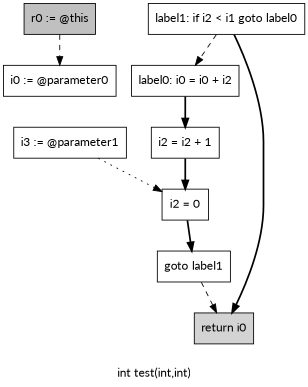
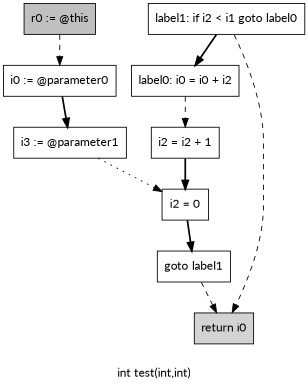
edge "label1: if i2 < i1 goto label0" -> "label0: i0 = i0 + i2": style dashed -> bold
edge "i0 := @parameter0" -> "i3 := @parameter1": added
edge "label0: i0 = i0 + i2" -> "i2 = i2 + 1": style bold -> dashed
edge "label1: if i2 < i1 goto label0" -> "return i0": style bold -> dashed
